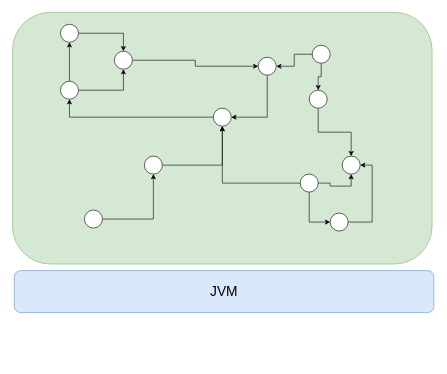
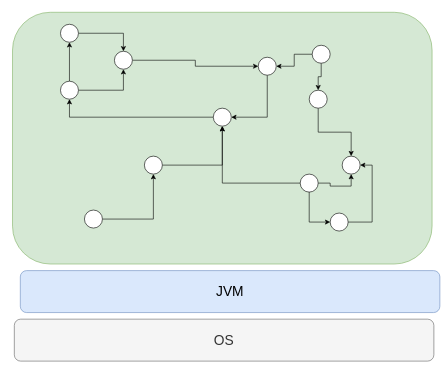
node "JVM": moved (224, 292) -> (230, 292)
node "OS": added
